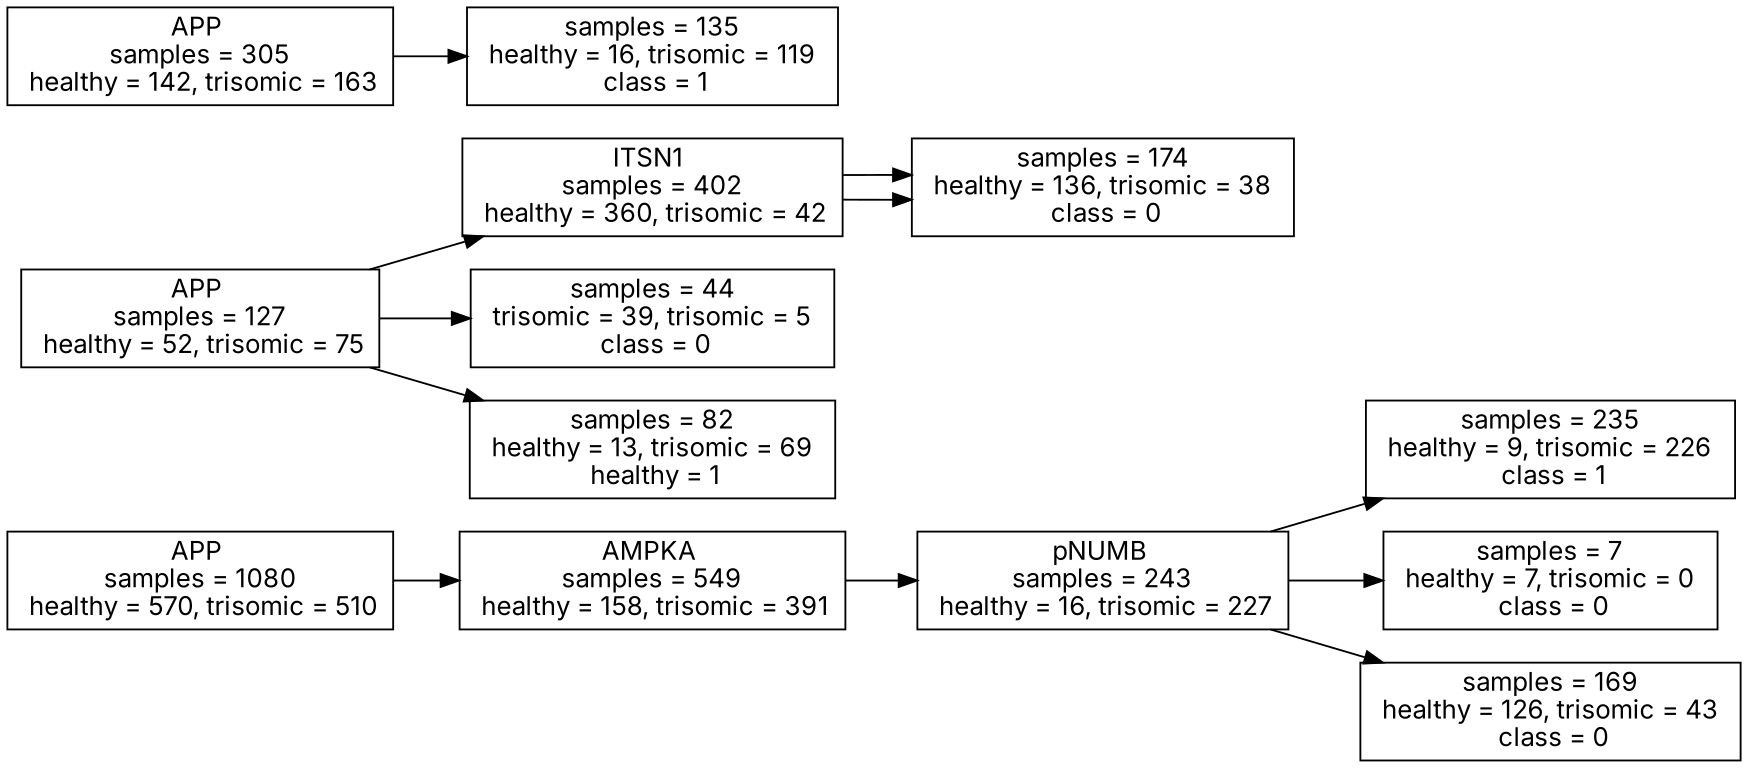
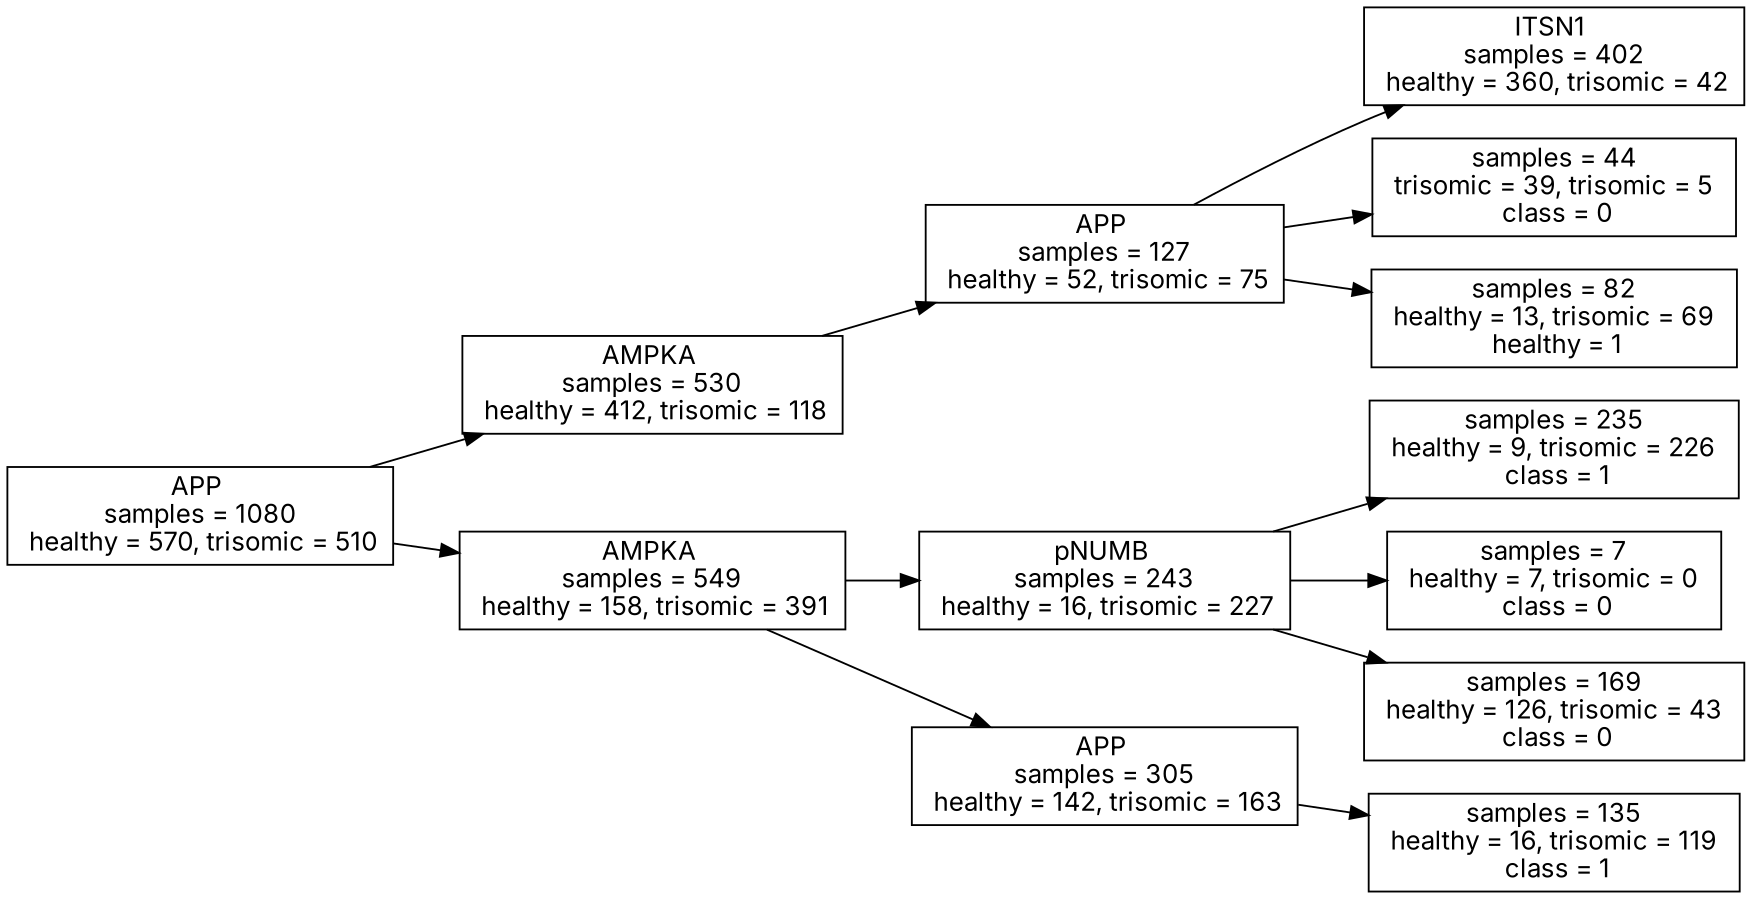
node "samples = 174 healthy = 136, trisomic = 38 class = 0": removed
node "AMPKA samples = 530 healthy = 412, trisomic = 118": added
edge "AMPKA samples = 549 healthy = 158, trisomic = 391" -> "APP samples = 305 healthy = 142, trisomic = 163": added
